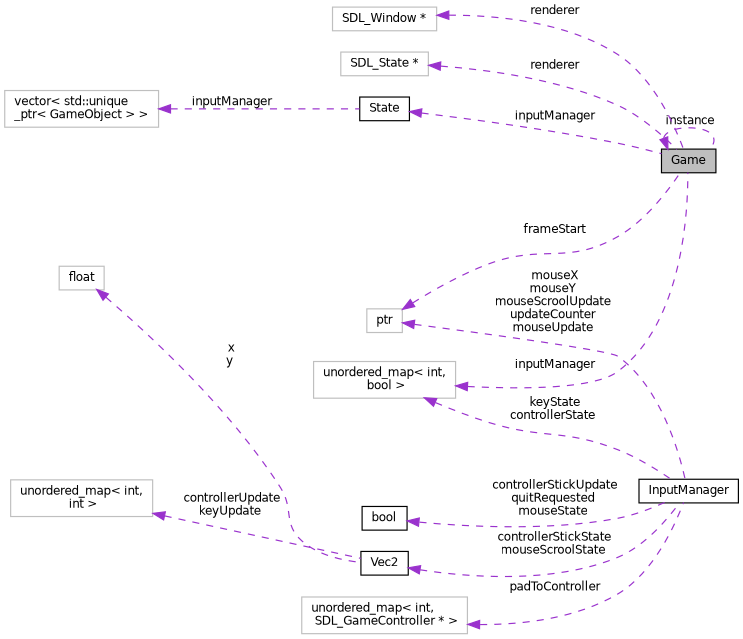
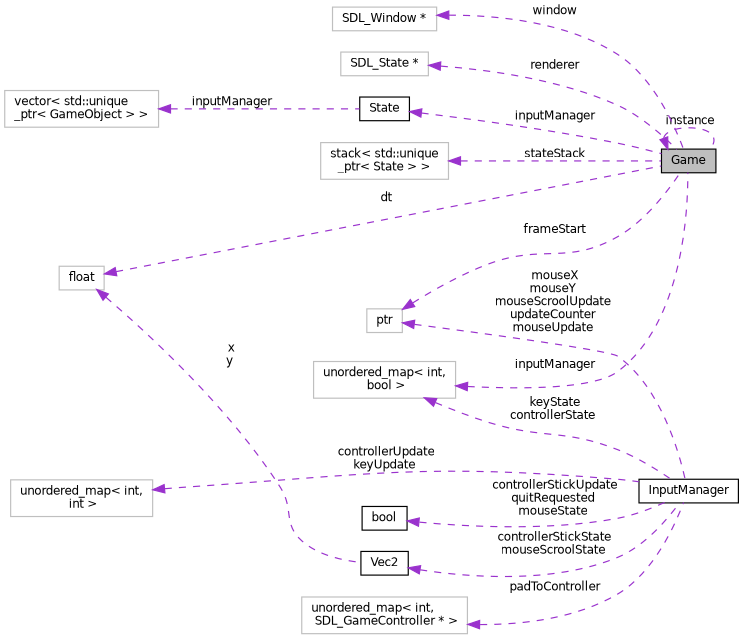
edge "Game" -> "SDL_Window *": label " renderer" -> " window"
node "stack< std::unique _ptr< State > >": added
edge "Game" -> "float": added, label "dt"
edge "Vec2" -> "unordered_map< int, int >": now "InputManager" -> "unordered_map< int, int >"
